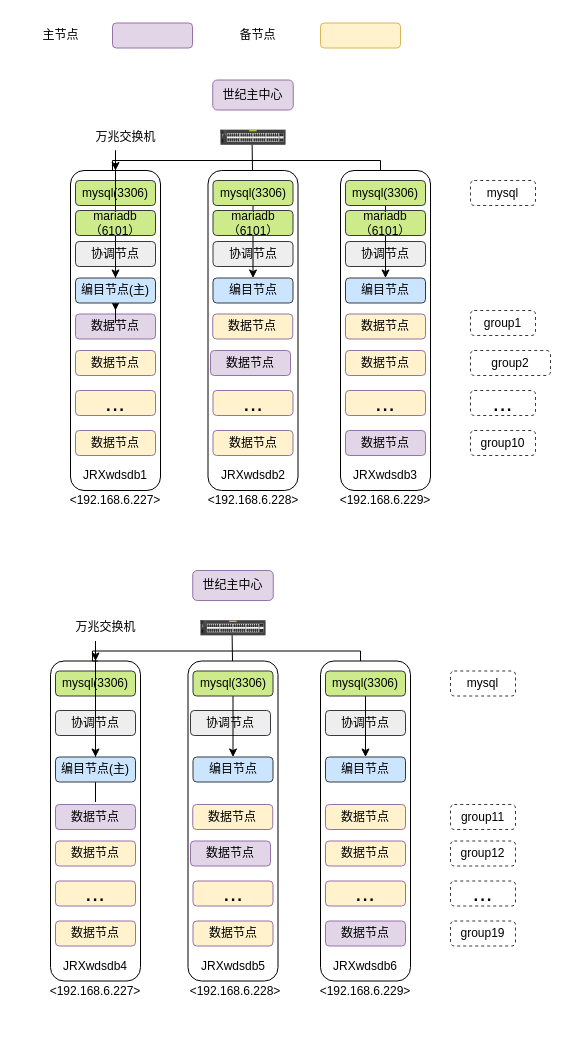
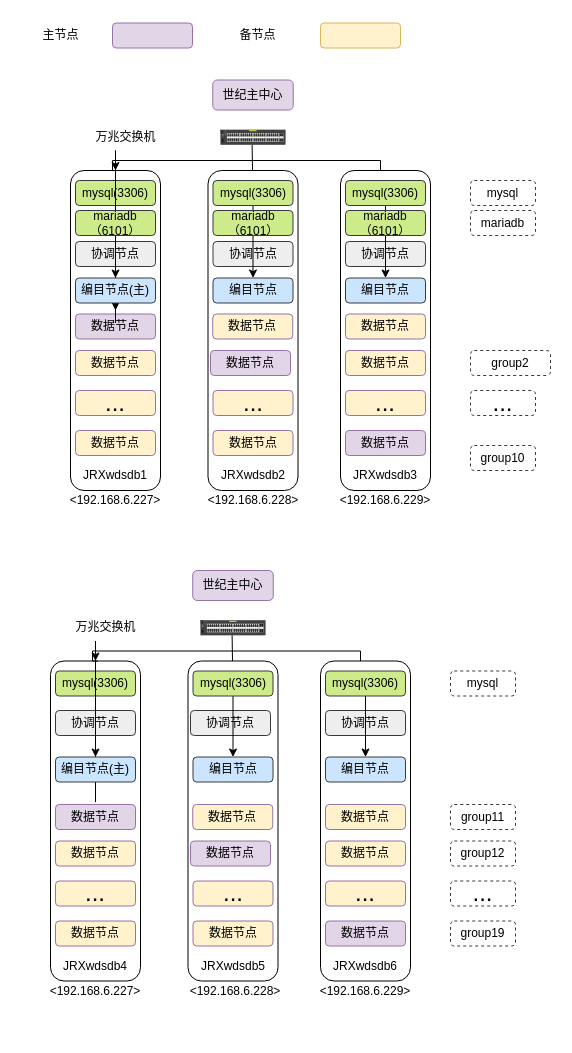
node "mariadb": added
node "group1": removed
node "group10": moved (503, 443) -> (503, 458)
